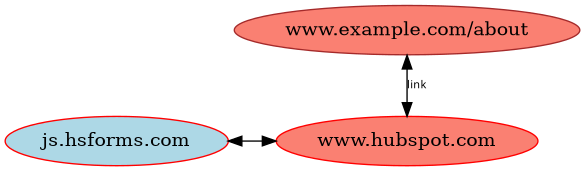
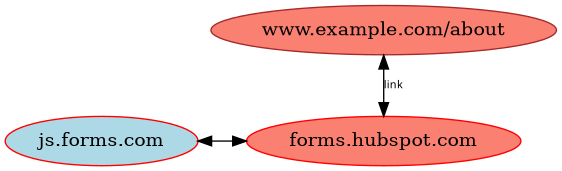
node "js.hsforms.com": label "js.hsforms.com" -> "js.forms.com"
node "www.hubspot.com": label "www.hubspot.com" -> "forms.hubspot.com"
